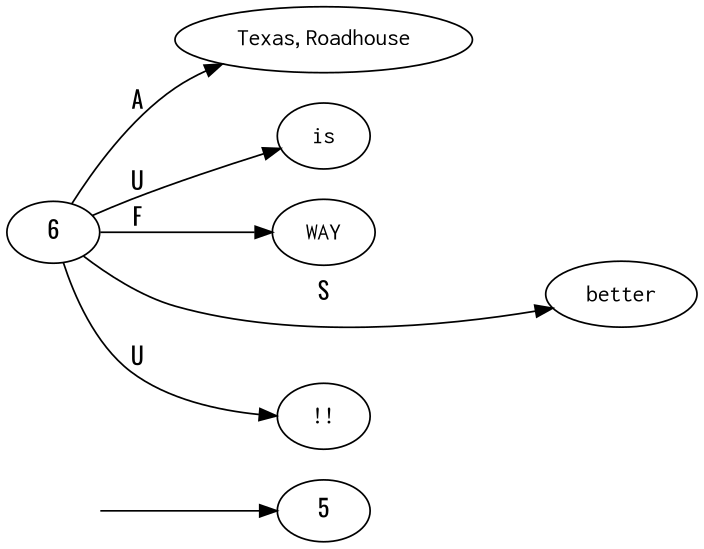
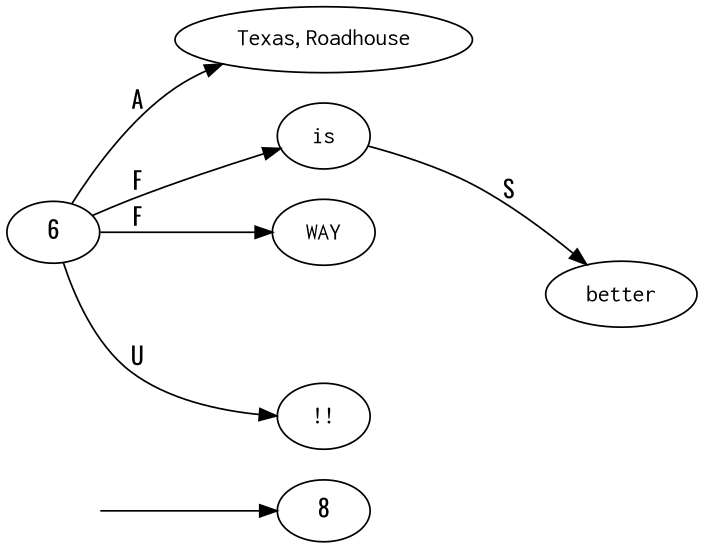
edge "6" -> "is": label "U" -> "F"
edge "6" -> "better": now "is" -> "better"
node "5": label "5" -> "8"
